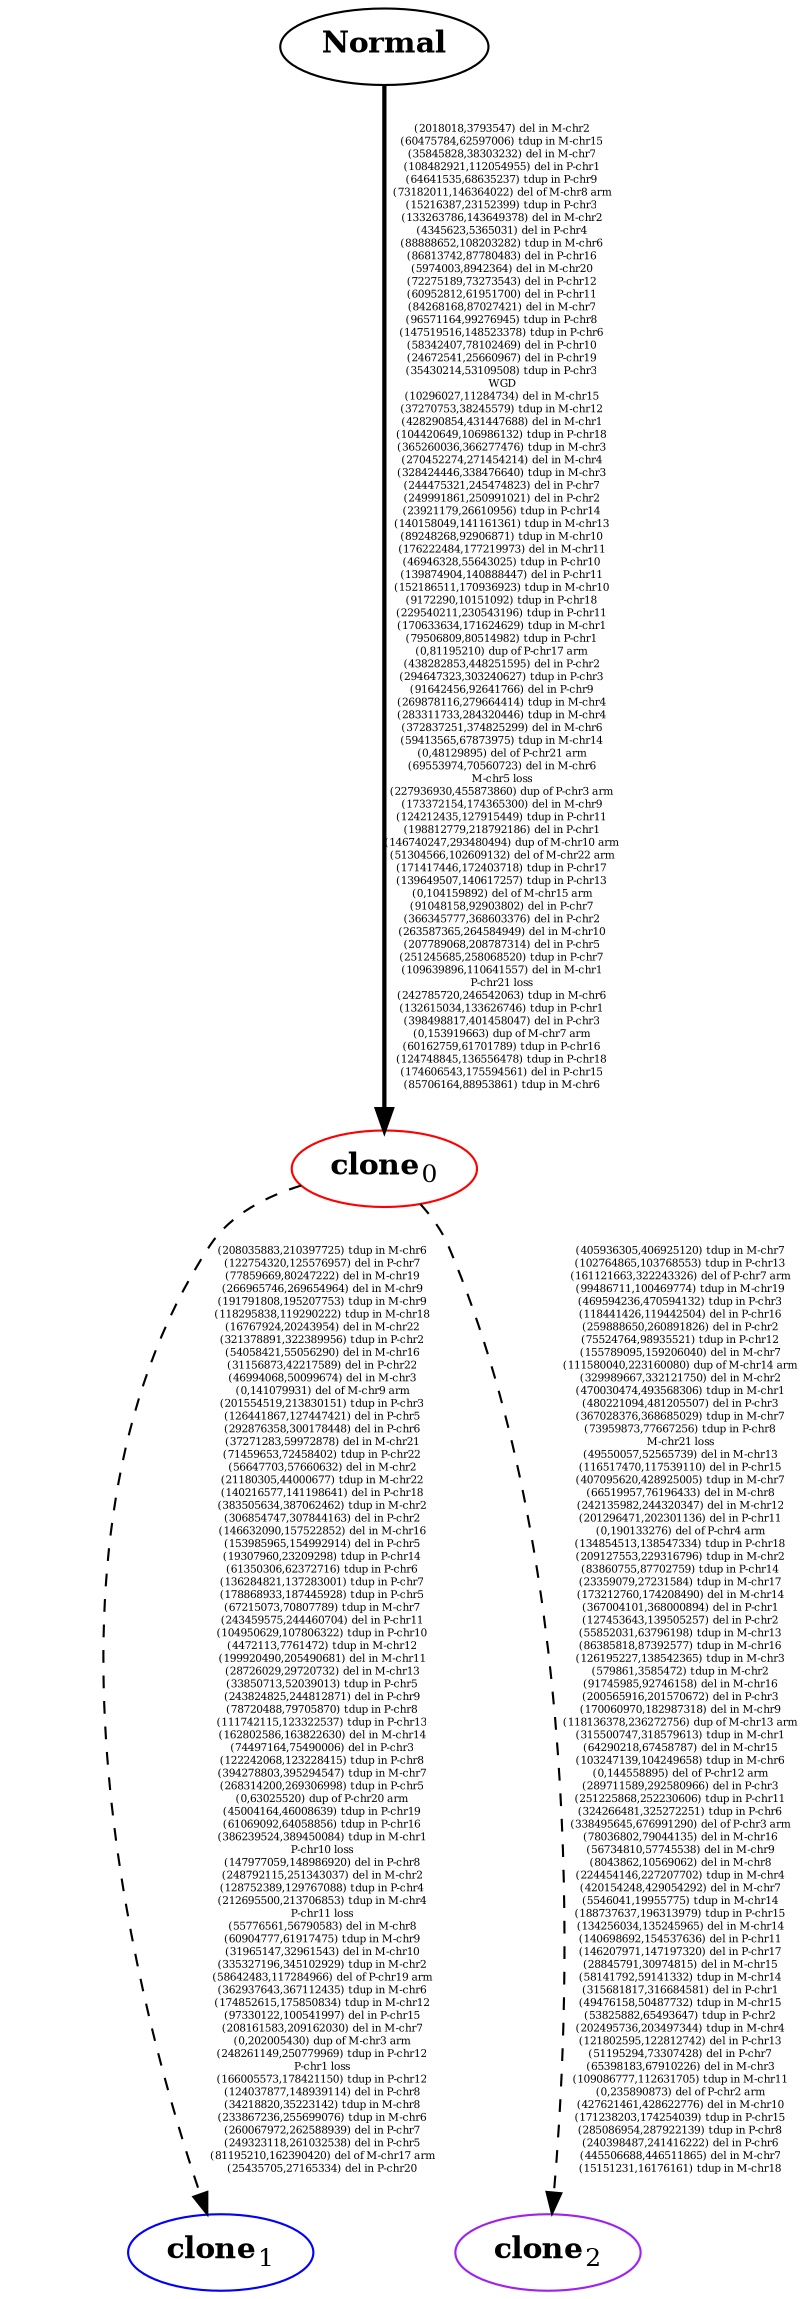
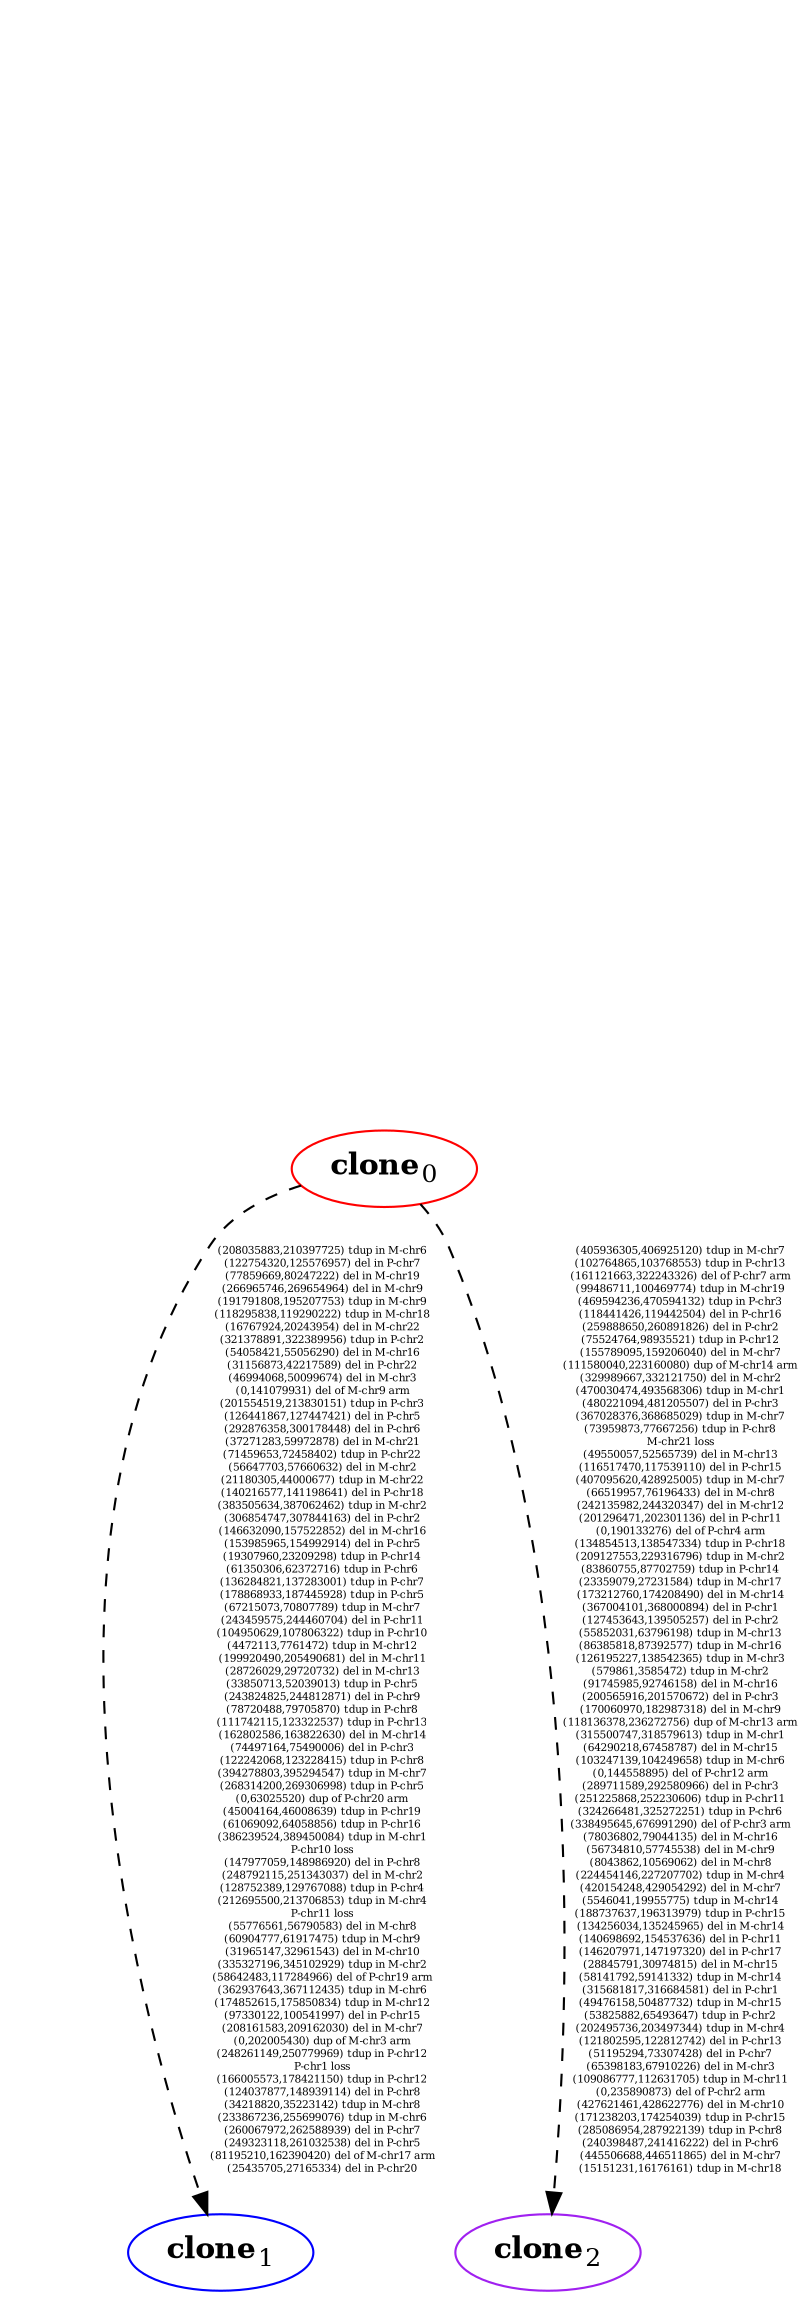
node "Normal": removed
